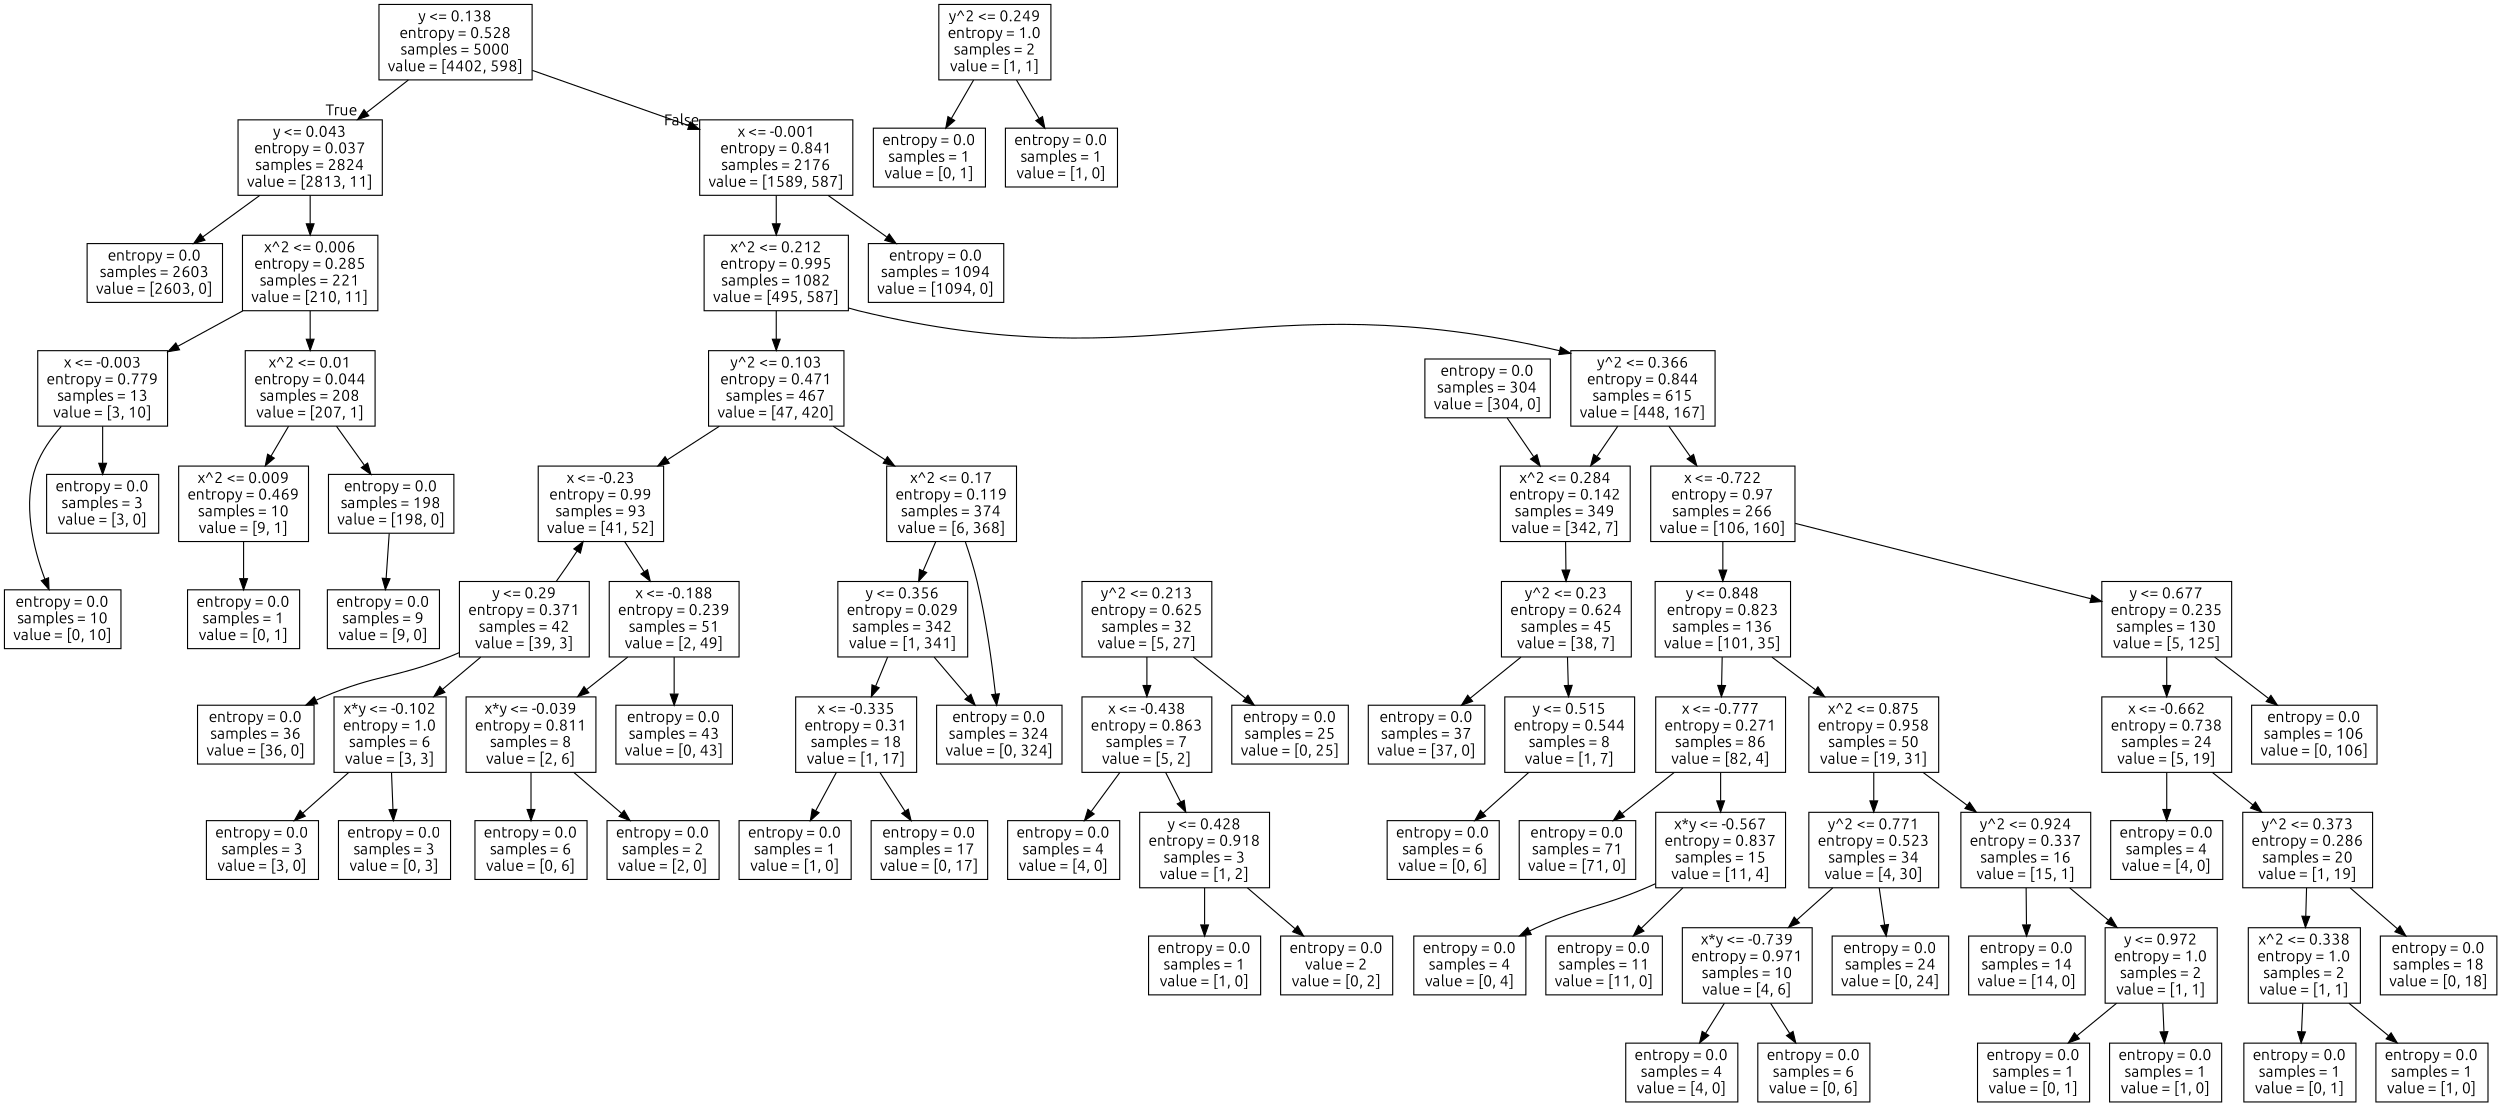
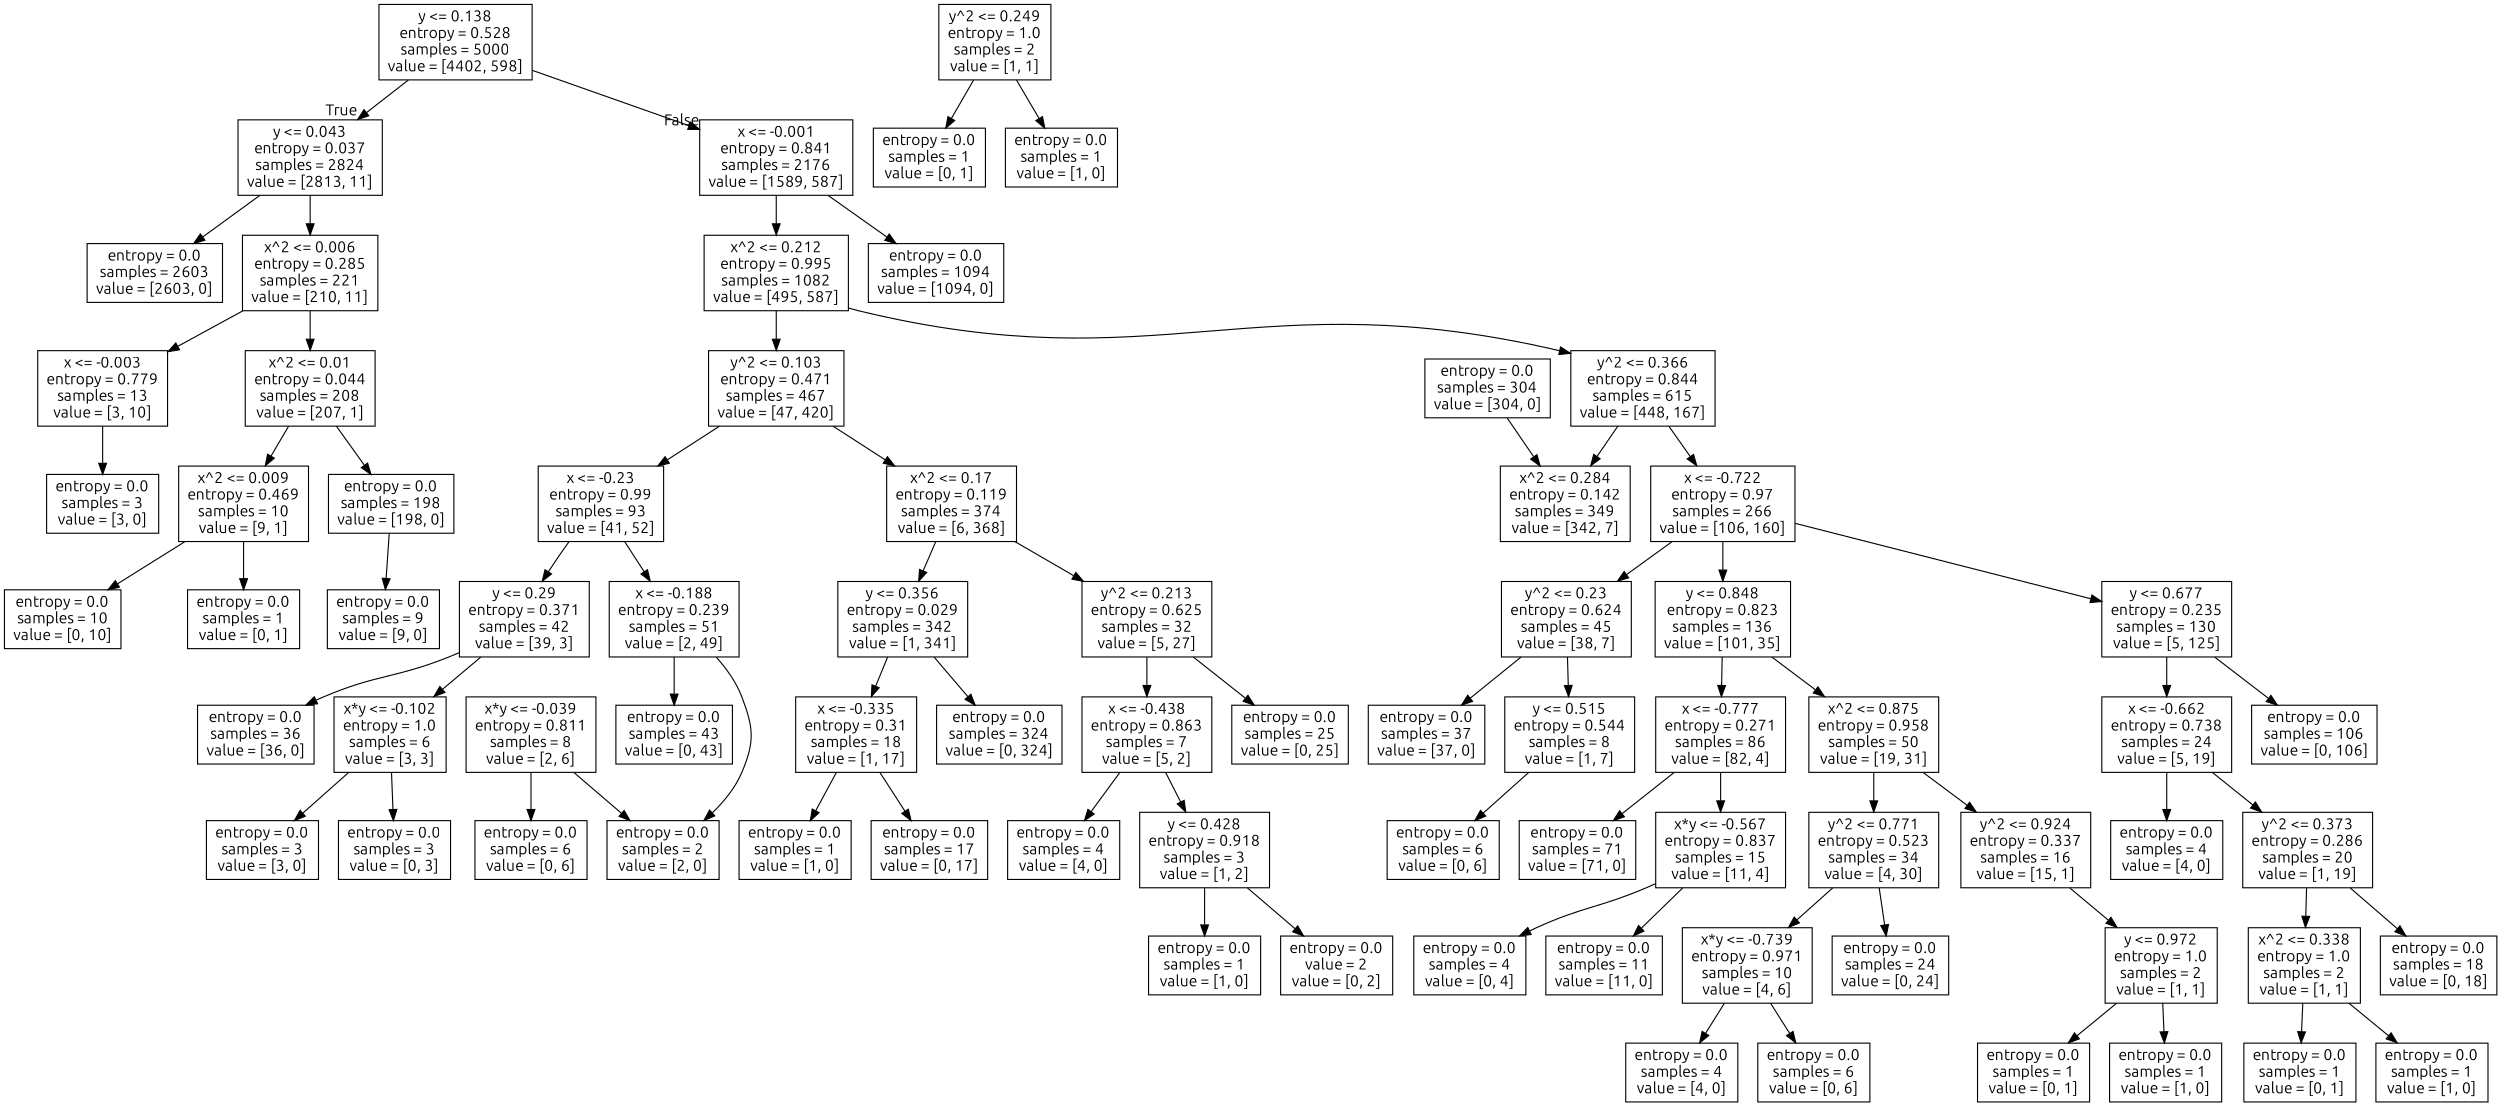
edge "x <= -0.003 entropy = 0.779 samples = 13 value = [3, 10]" -> "entropy = 0.0 samples = 10 value = [0, 10]": now "x^2 <= 0.009 entropy = 0.469 samples = 10 value = [9, 1]" -> "entropy = 0.0 samples = 10 value = [0, 10]"
edge "x^2 <= 0.284 entropy = 0.142 samples = 349 value = [342, 7]" -> "y^2 <= 0.23 entropy = 0.624 samples = 45 value = [38, 7]": now "x <= -0.722 entropy = 0.97 samples = 266 value = [106, 160]" -> "y^2 <= 0.23 entropy = 0.624 samples = 45 value = [38, 7]"
edge "y <= 0.29 entropy = 0.371 samples = 42 value = [39, 3]" -> "x <= -0.23 entropy = 0.99 samples = 93 value = [41, 52]": reversed
edge "x^2 <= 0.17 entropy = 0.119 samples = 374 value = [6, 368]" -> "entropy = 0.0 samples = 324 value = [0, 324]": now "x^2 <= 0.17 entropy = 0.119 samples = 374 value = [6, 368]" -> "y^2 <= 0.213 entropy = 0.625 samples = 32 value = [5, 27]"
edge "x <= -0.188 entropy = 0.239 samples = 51 value = [2, 49]" -> "x*y <= -0.039 entropy = 0.811 samples = 8 value = [2, 6]": now "x <= -0.188 entropy = 0.239 samples = 51 value = [2, 49]" -> "entropy = 0.0 samples = 2 value = [2, 0]"
node "entropy = 0.0 samples = 14 value = [14, 0]": removed
